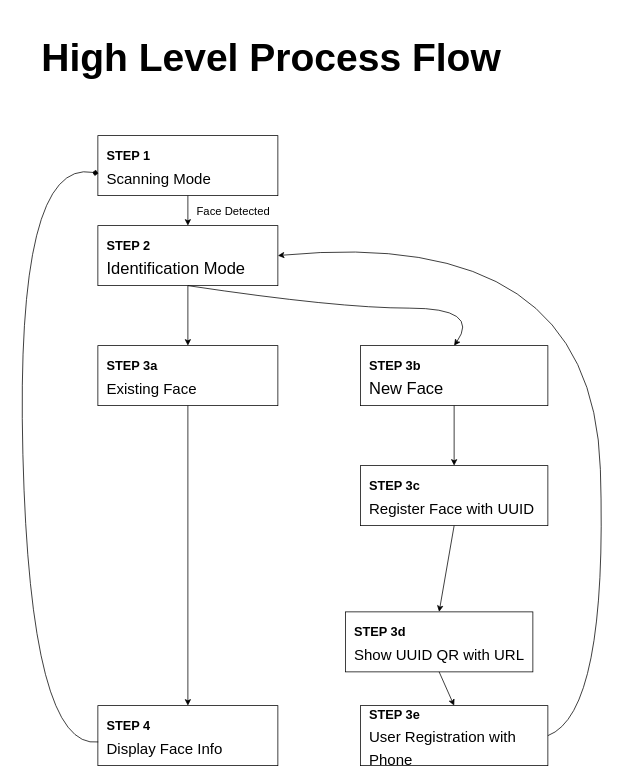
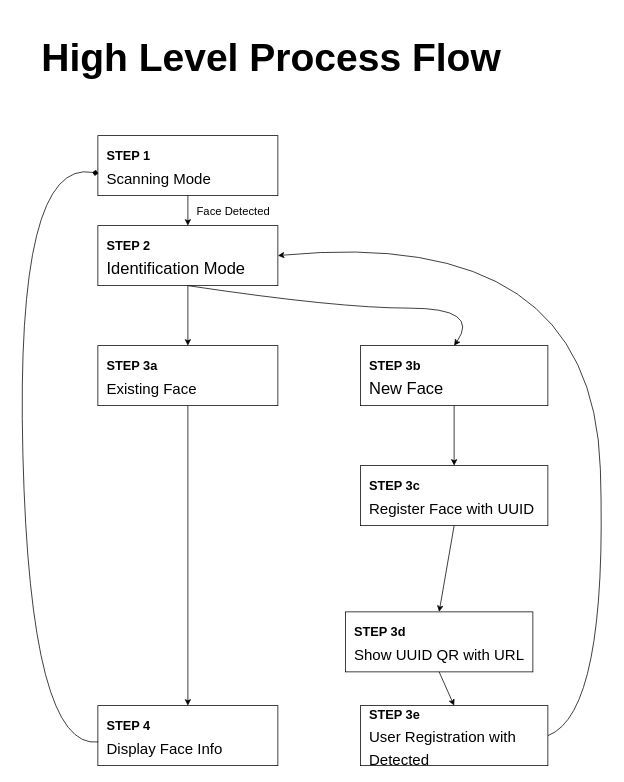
node "STEP 3e User Registration with Phone": label "STEP 3e User Registration with Phone" -> "STEP 3e User Registration with Detected"
